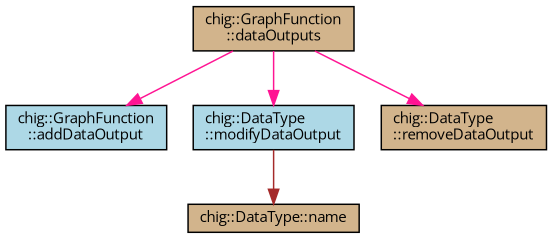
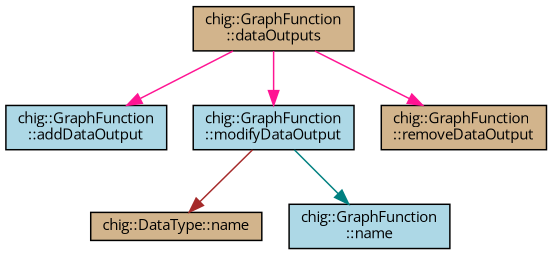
node "chig::DataType ::modifyDataOutput": label "chig::DataType ::modifyDataOutput" -> "chig::GraphFunction ::modifyDataOutput"
node "chig::DataType ::removeDataOutput": label "chig::DataType ::removeDataOutput" -> "chig::GraphFunction ::removeDataOutput"
node "chig::GraphFunction ::name": added
